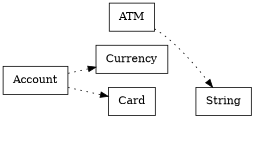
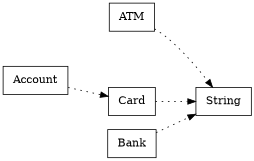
node "Currency": removed
edge "Card" -> "String": added
node "Bank": added
